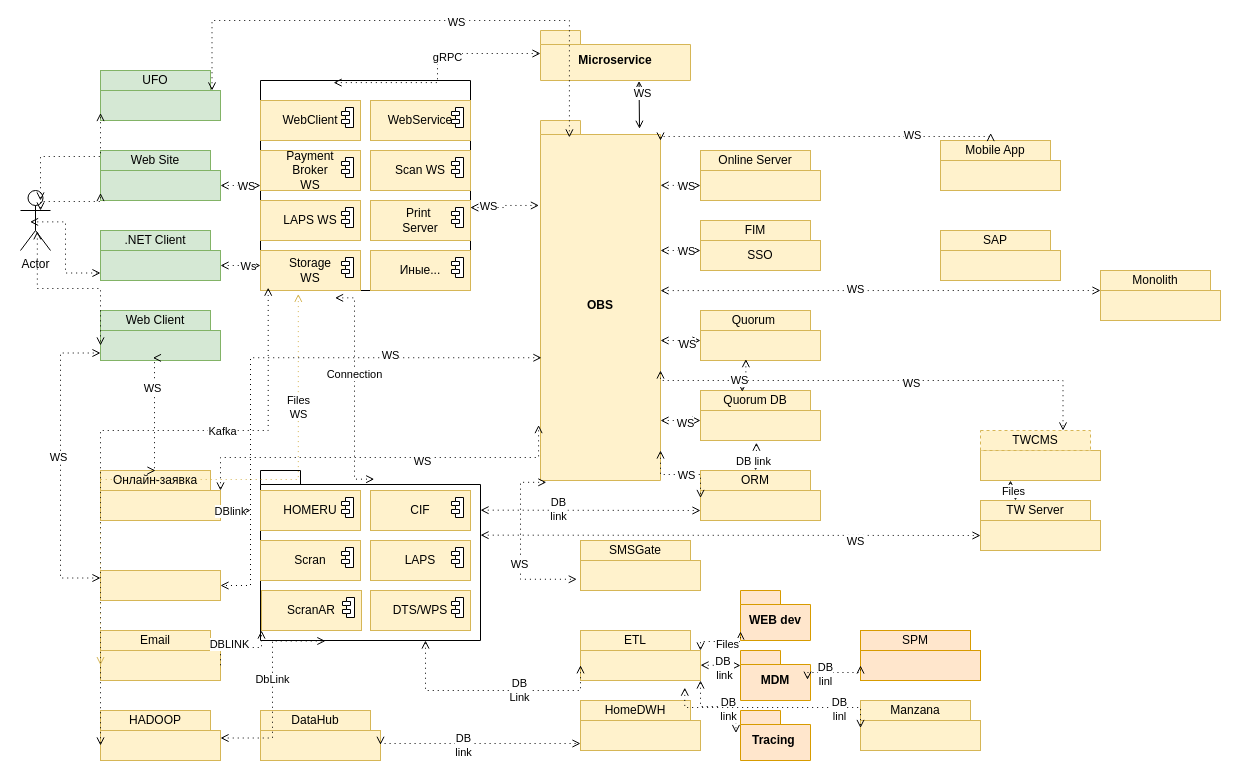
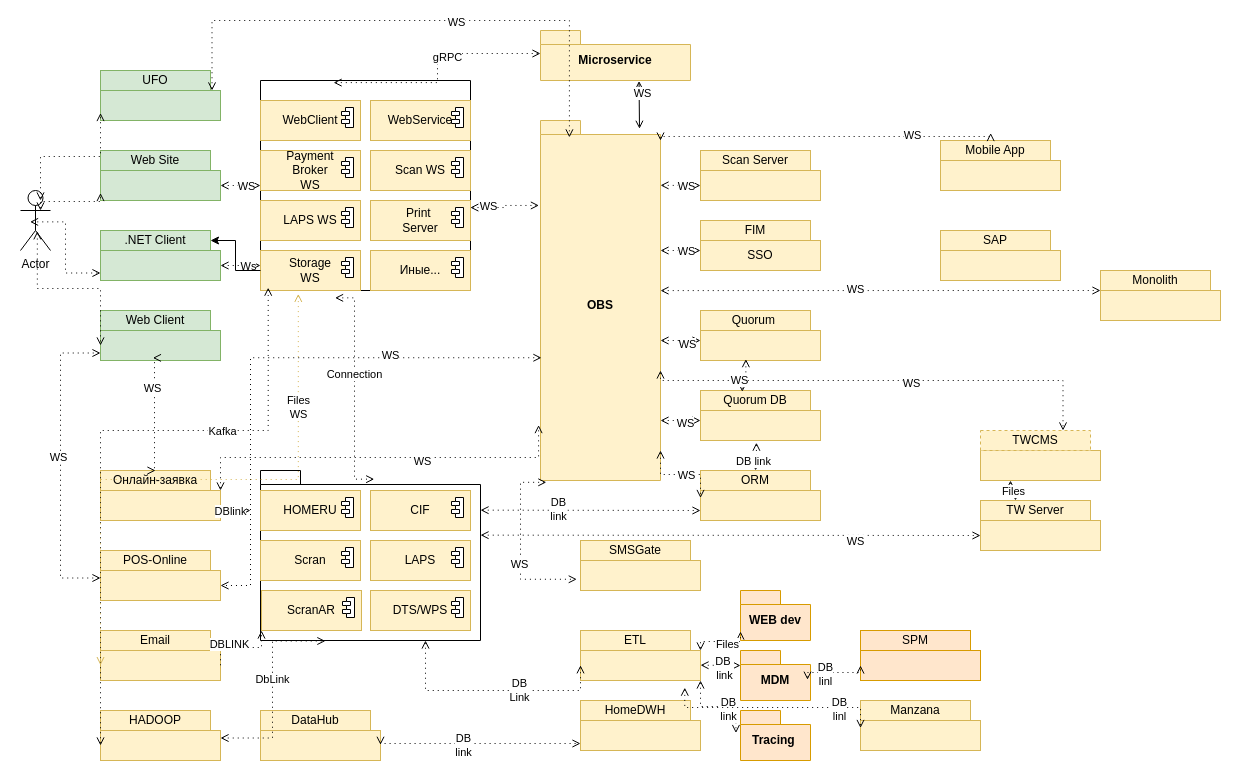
node "Online Server": label "Online Server" -> "Scan Server"
edge "Storage WS" -> ".NET Client": added
node "POS-Online": added
